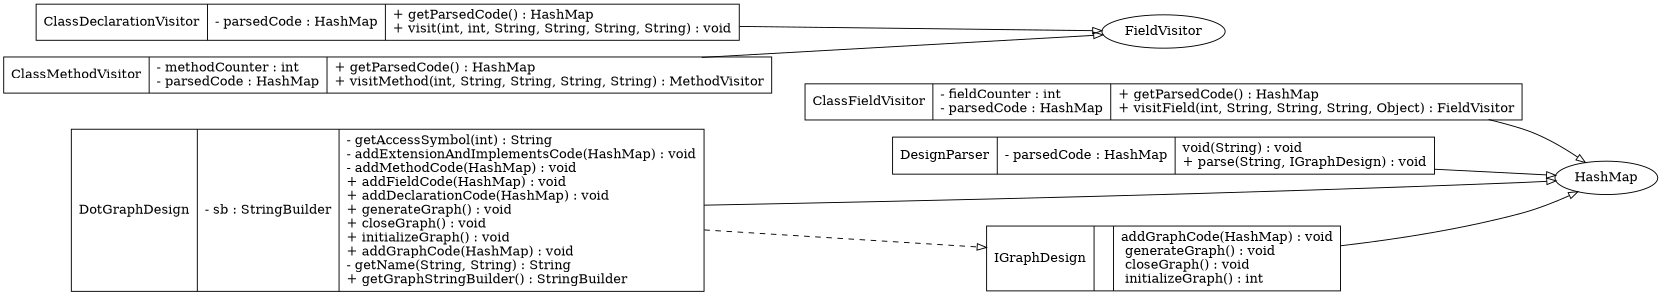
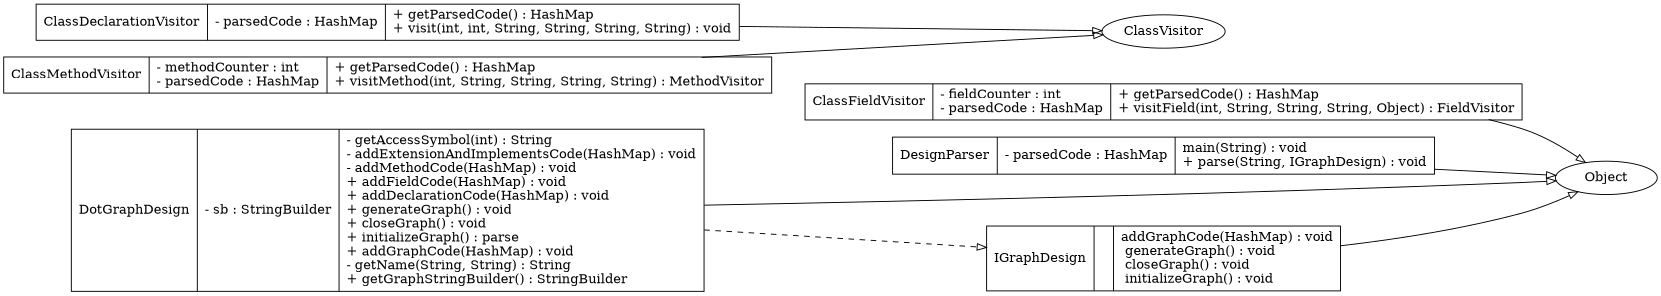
node "FieldVisitor": label "FieldVisitor" -> "ClassVisitor"
node "DesignParser": text "void(String) : void" -> "main(String) : void"
node "HashMap": label "HashMap" -> "Object"
node "DotGraphDesign": text "+ initializeGraph() : void" -> "+ initializeGraph() : parse"
node "IGraphDesign": text "initializeGraph() : int" -> "initializeGraph() : void"
